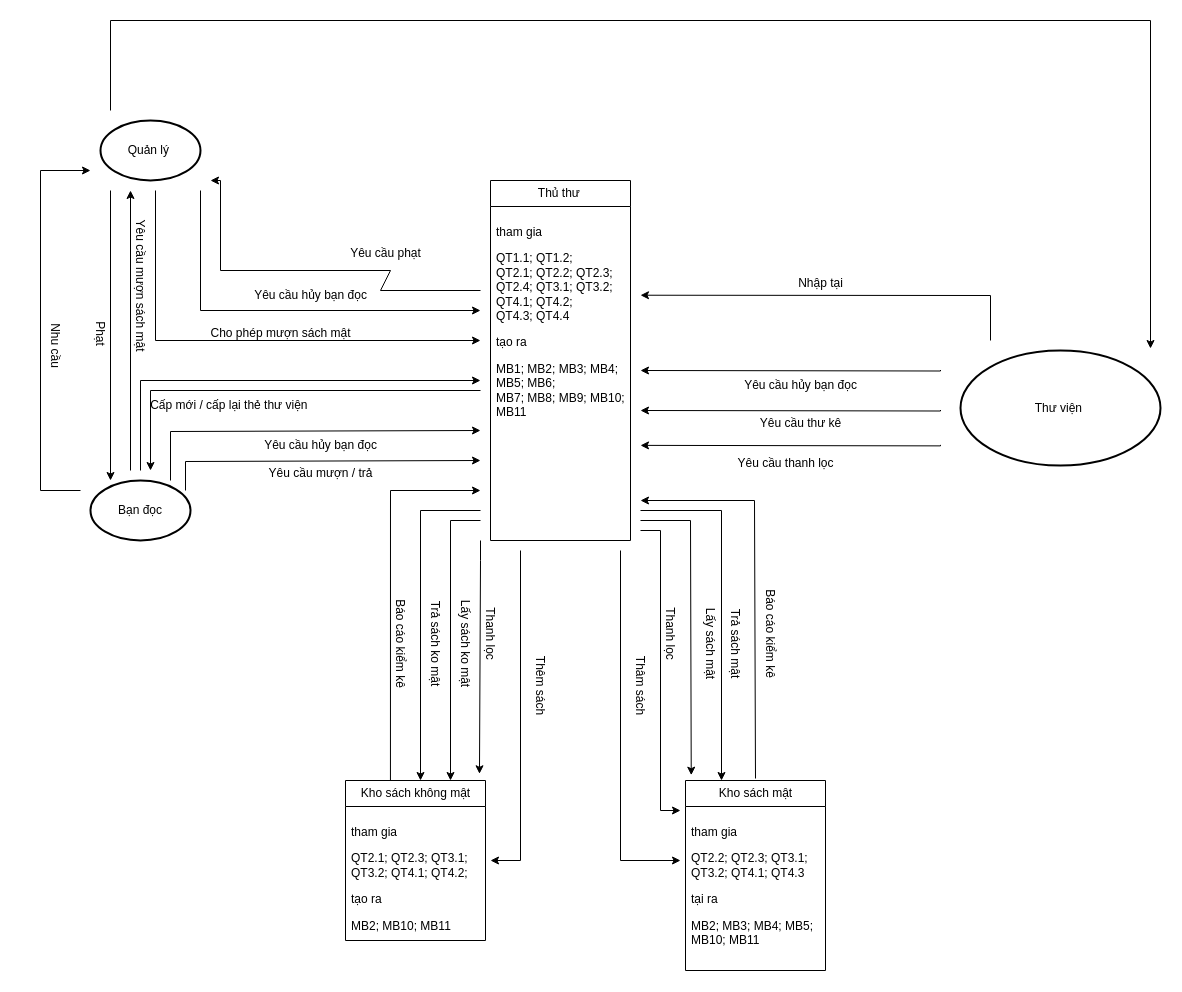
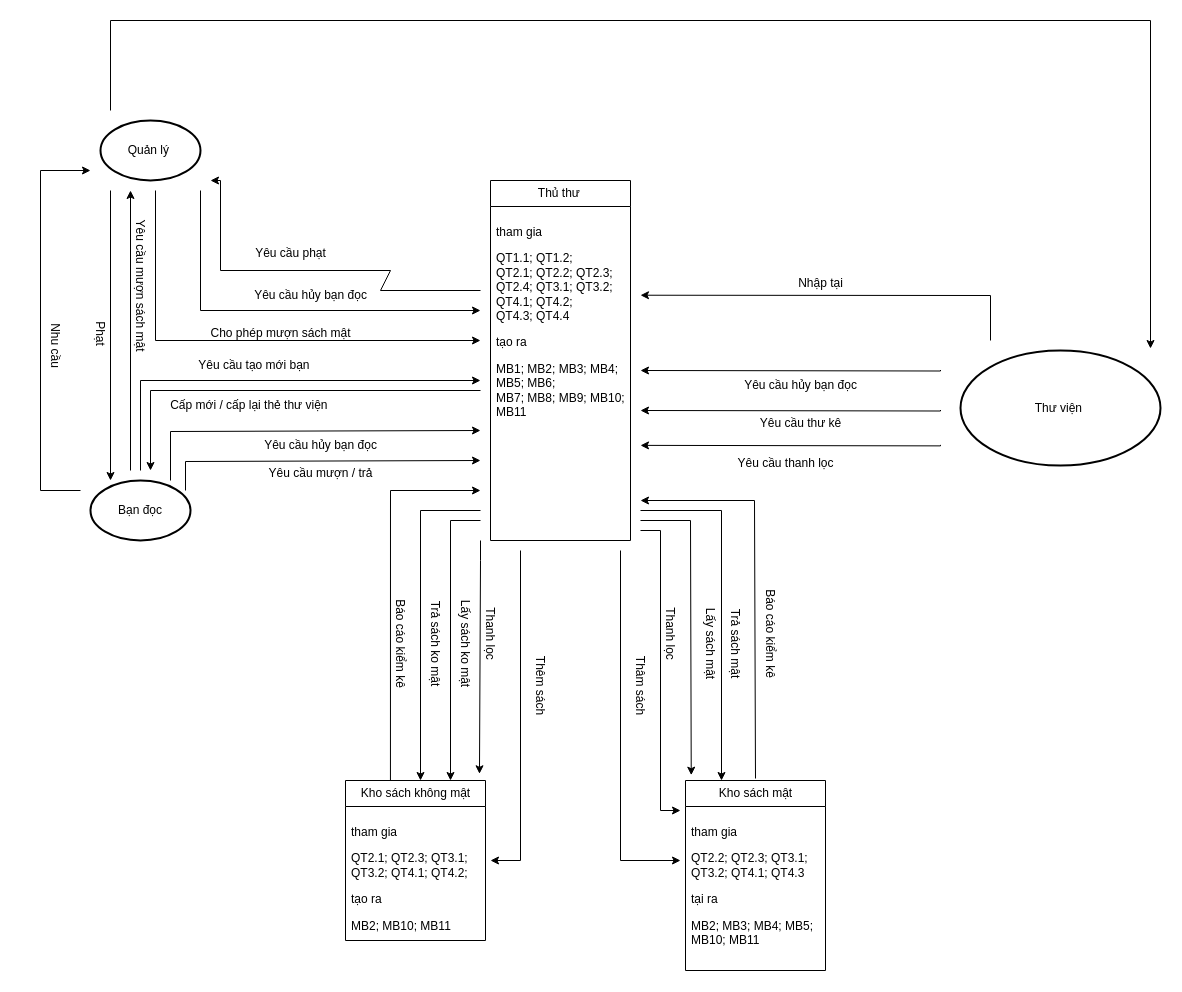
node "Yêu cầu phạt": moved (386, 254) -> (291, 254)
node "Yêu cầu tạo mới bạn": added
node "Cấp mới / cấp lại thẻ thư viện": moved (231, 406) -> (251, 406)
